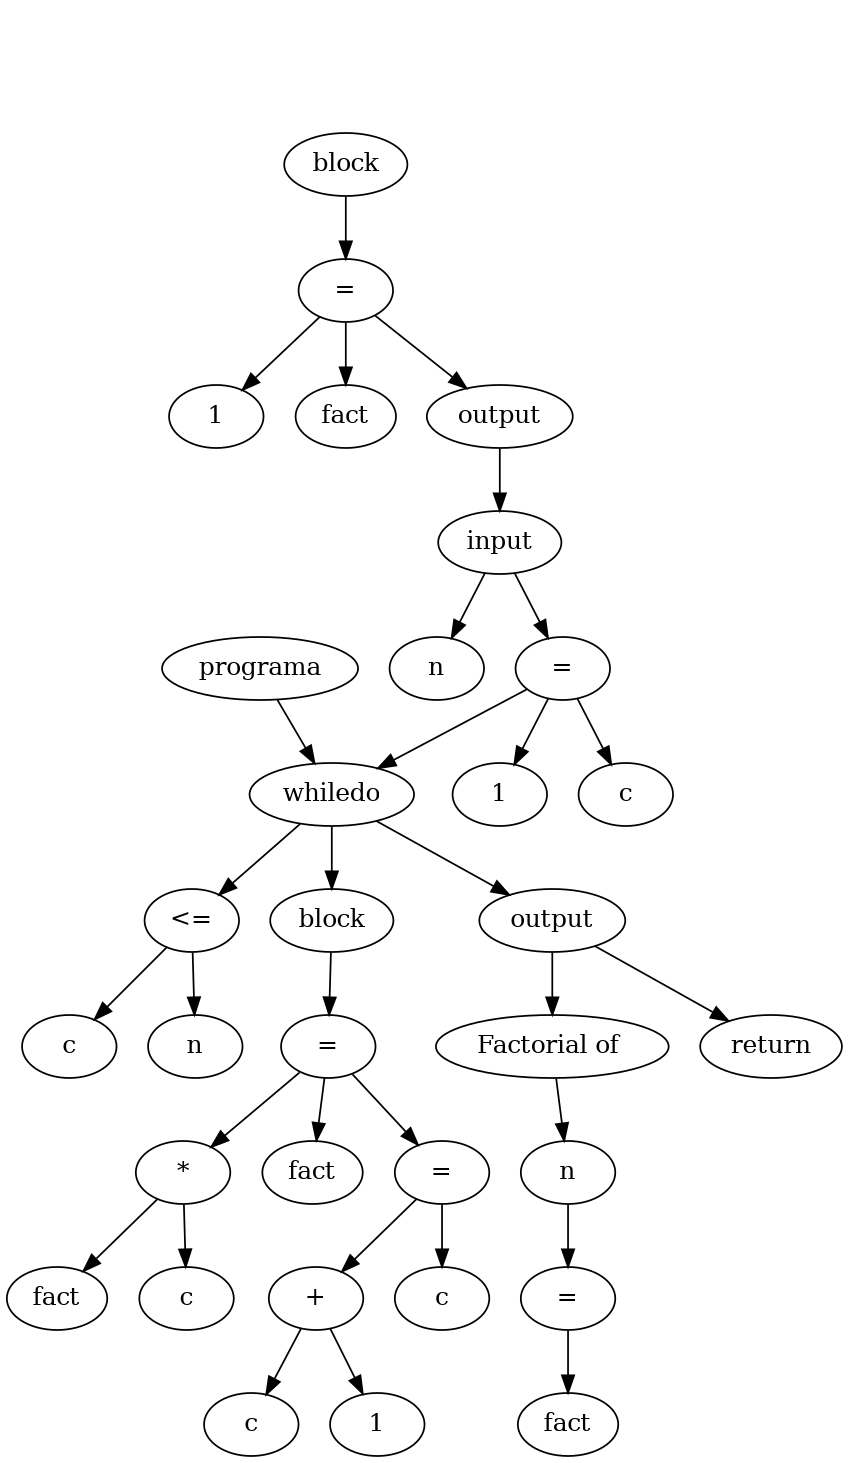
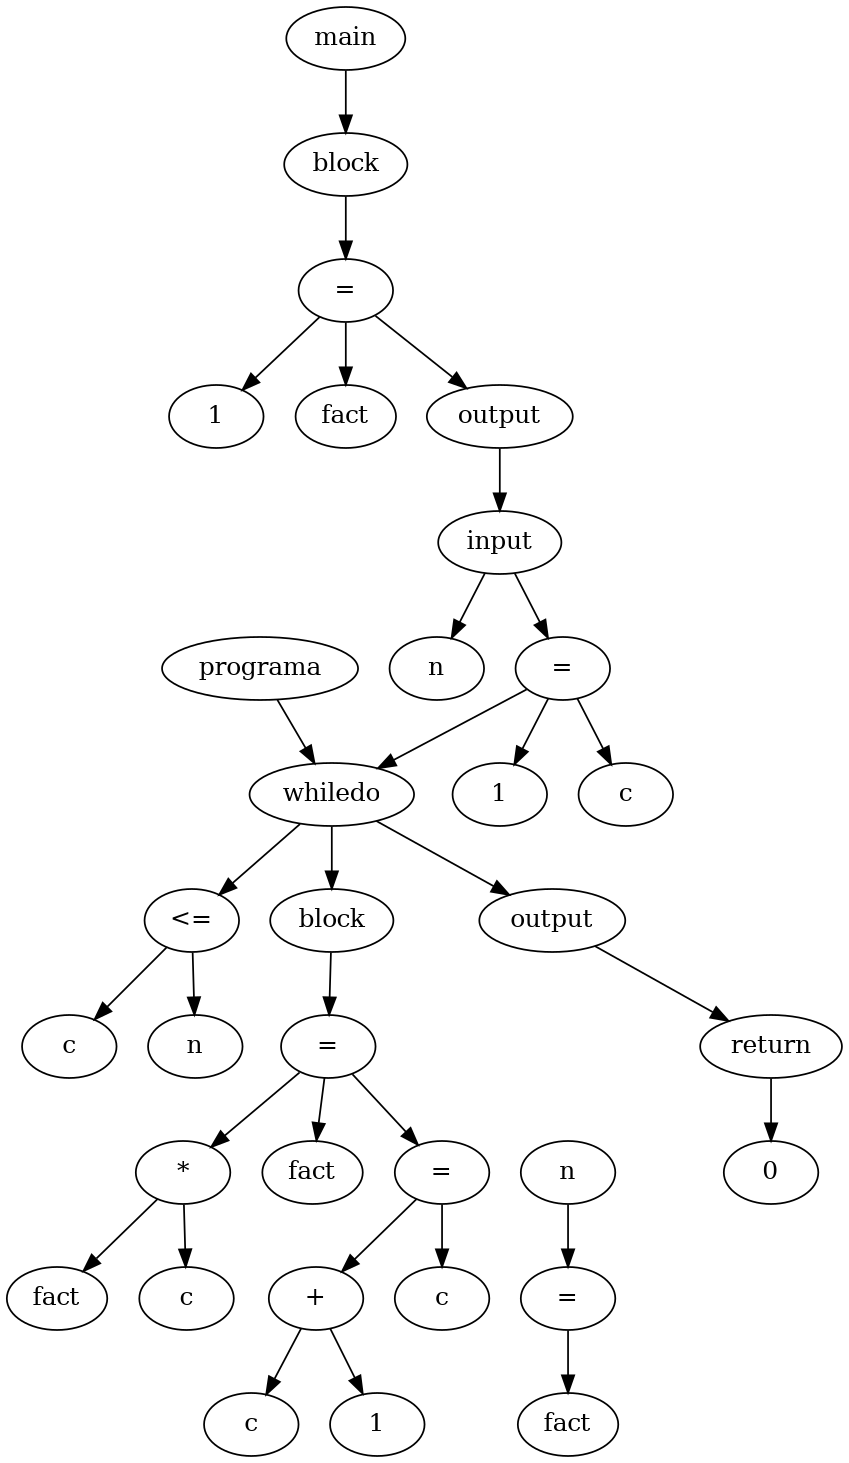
node "main": added
node "Factorial of": removed
node "0": added
